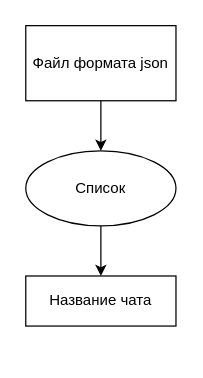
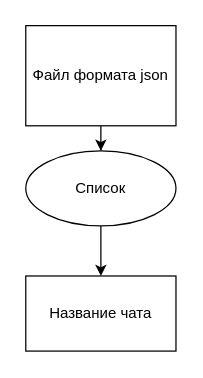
node "Файл формата json": size 150x75 -> 150x100
node "Название чата": size 150x50 -> 150x75
